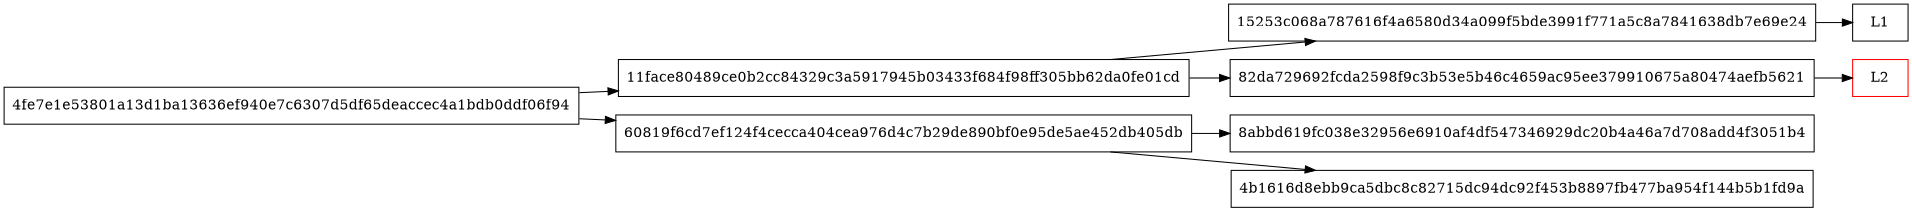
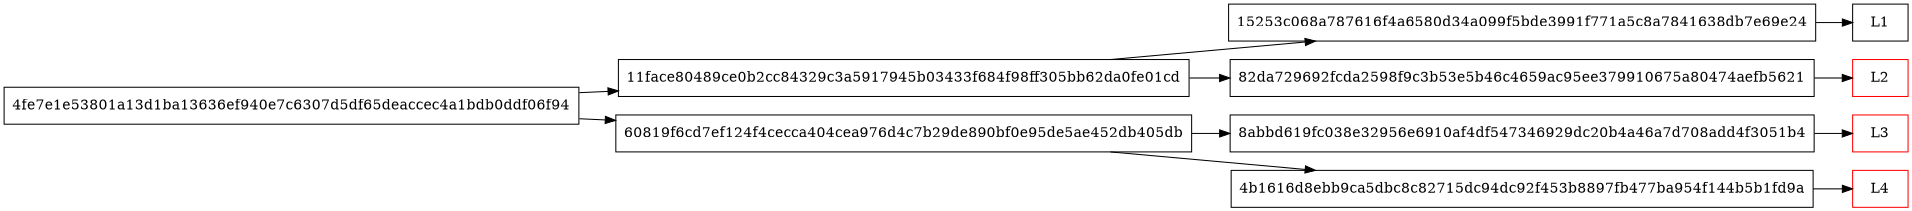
node "L3": added
node "L4": added
